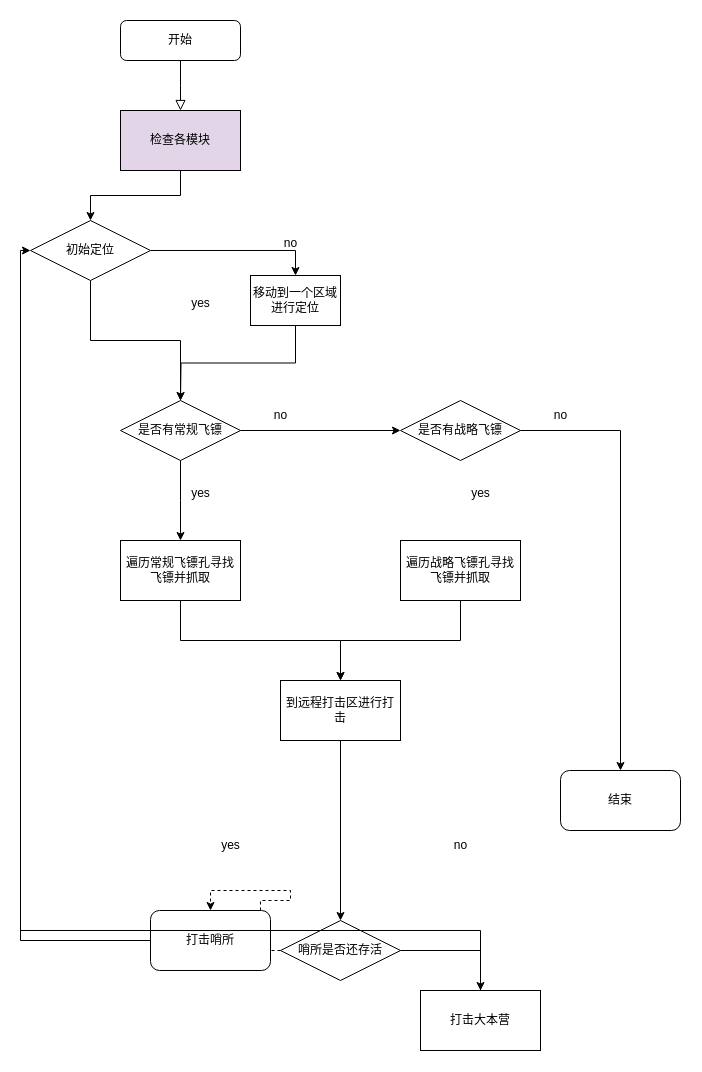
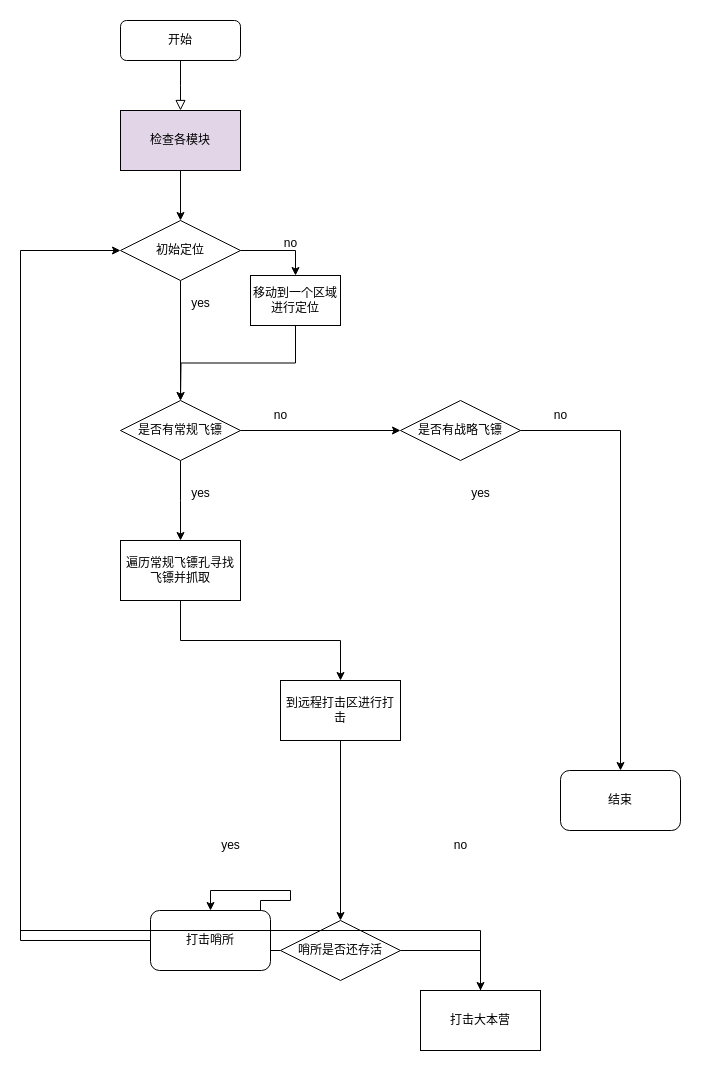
node "初始定位": moved (91, 251) -> (181, 251)
node "遍历战略飞镖孔寻找飞镖并抓取": removed
edge "遍历战略飞镖孔寻找飞镖并抓取" -> "到远程打击区进行打击": removed
edge "哨所是否还存活" -> "打击哨所": style dashed -> solid
